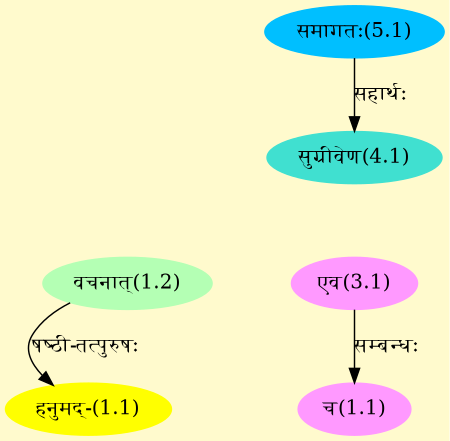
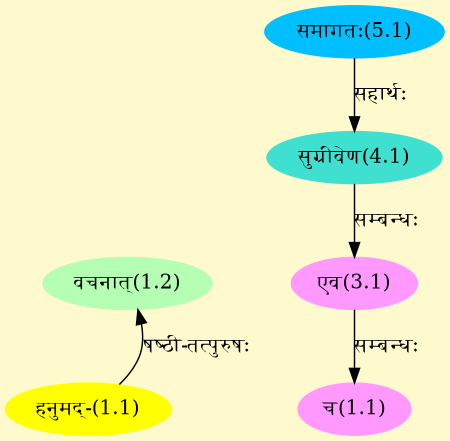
edge "सुग्रीवेण(4.1)" -> "एव(3.1)": added, label "सम्बन्धः"
edge "वचनात्(1.2)" -> "हनुमद्-(1.1)": reversed
